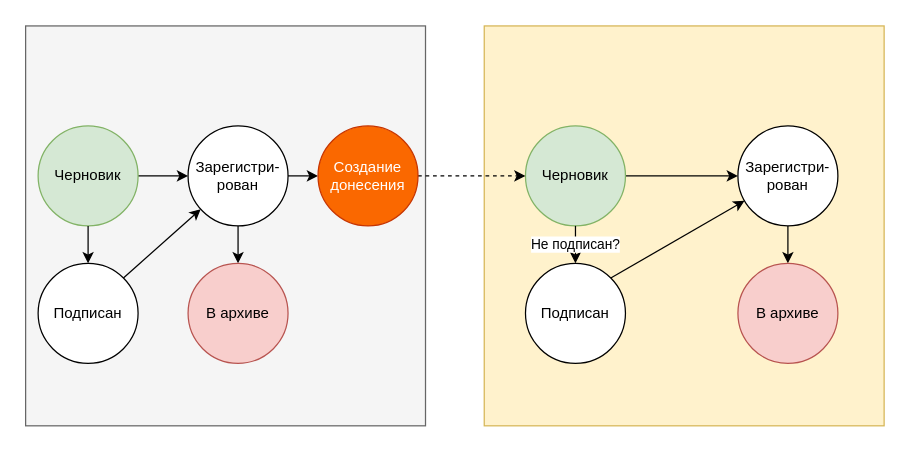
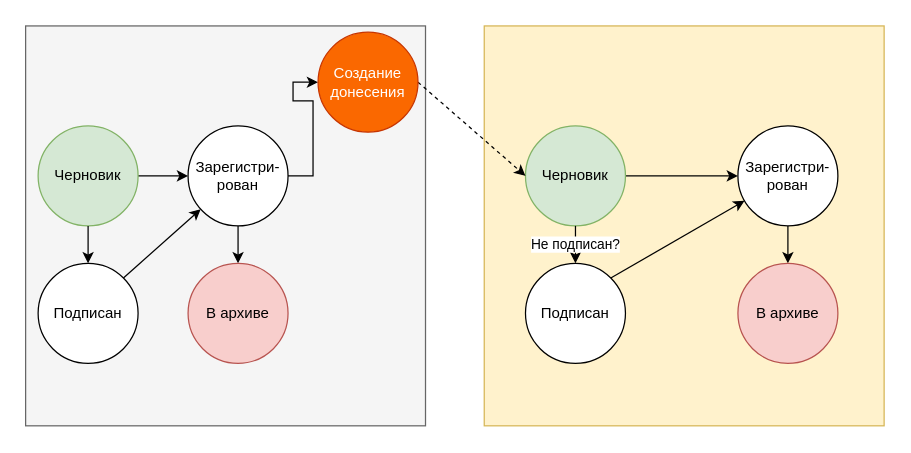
node "Создание донесения": moved (368, 176) -> (368, 82)
